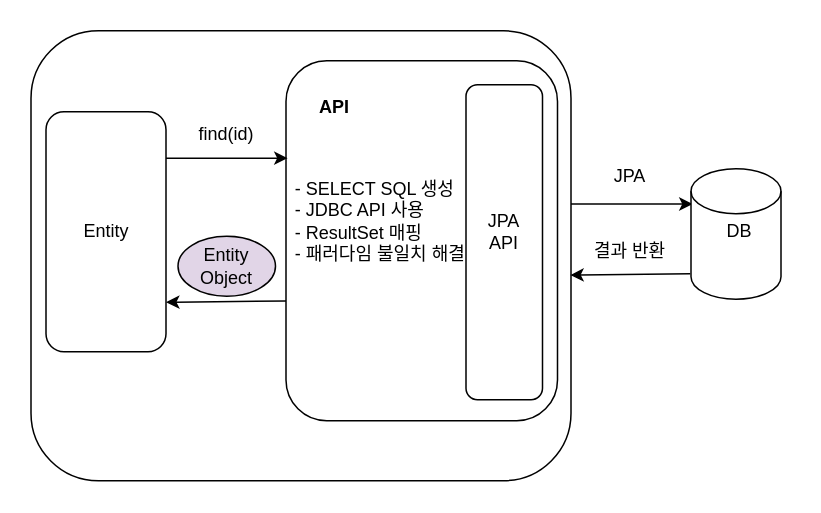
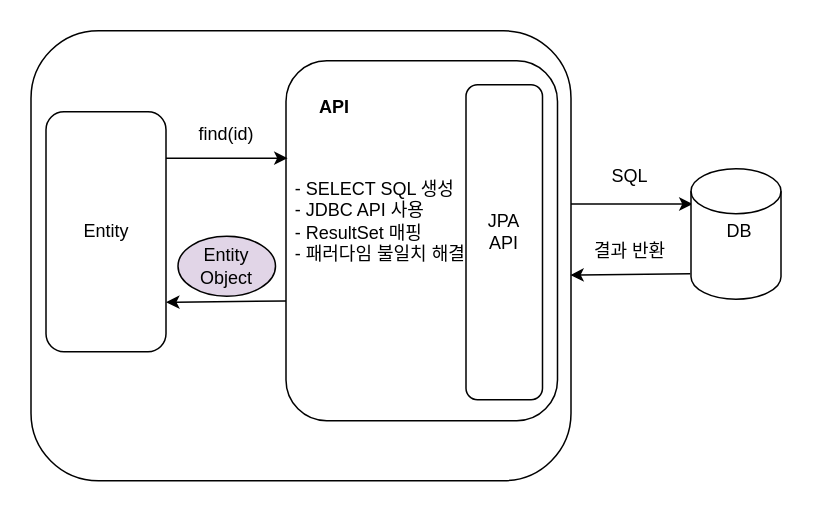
node "JPA": label "JPA" -> "SQL"
